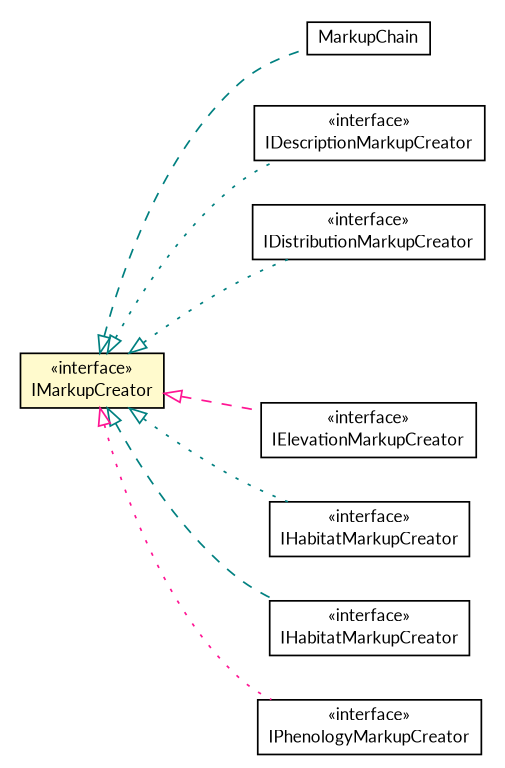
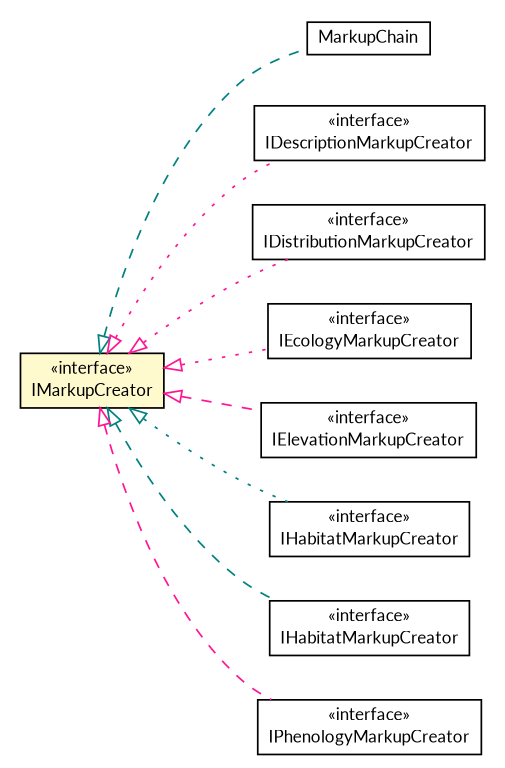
edge "IDescriptionMarkupCreator" -> "IMarkupCreator": color teal -> deeppink
edge "IDistributionMarkupCreator" -> "IMarkupCreator": color teal -> deeppink
node "IEcologyMarkupCreator": added
edge "IPhenologyMarkupCreator" -> "IMarkupCreator": style dotted -> dashed
